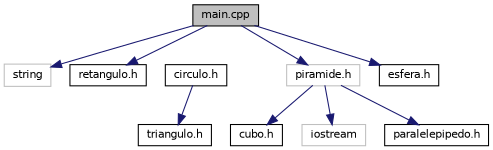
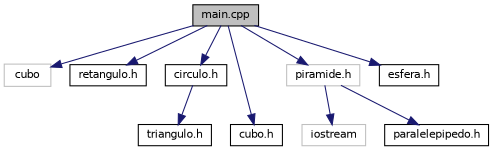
edge "main.cpp" -> "circulo.h": added
node "string": label "string" -> "cubo"
edge "piramide.h" -> "cubo.h": now "main.cpp" -> "cubo.h"
